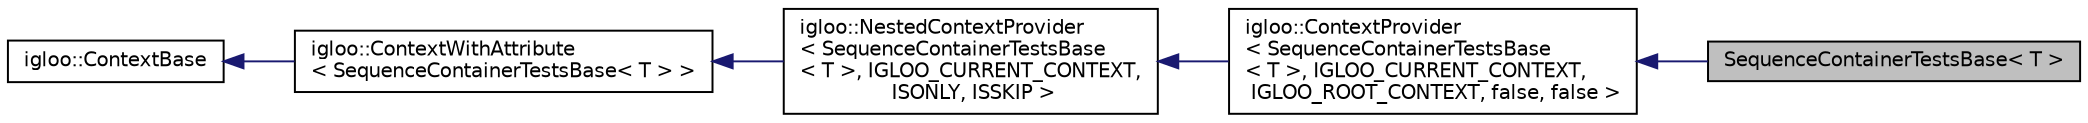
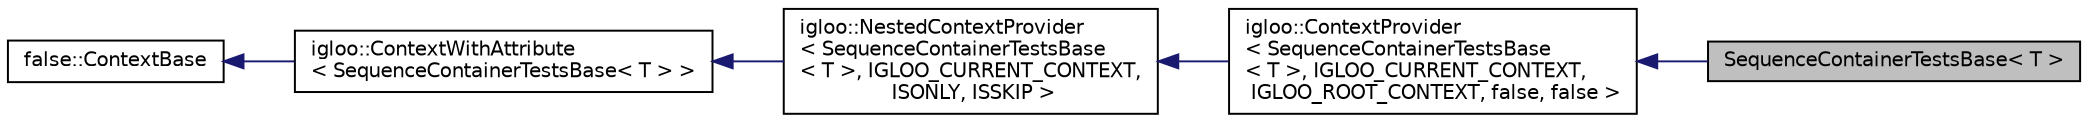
node "igloo::ContextBase": label "igloo::ContextBase" -> "false::ContextBase"
